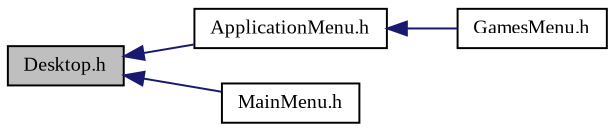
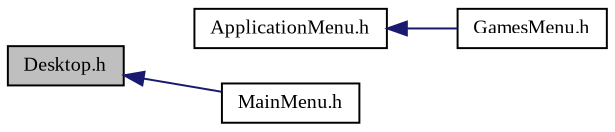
edge "ApplicationMenu.h" -> "Desktop.h": removed
